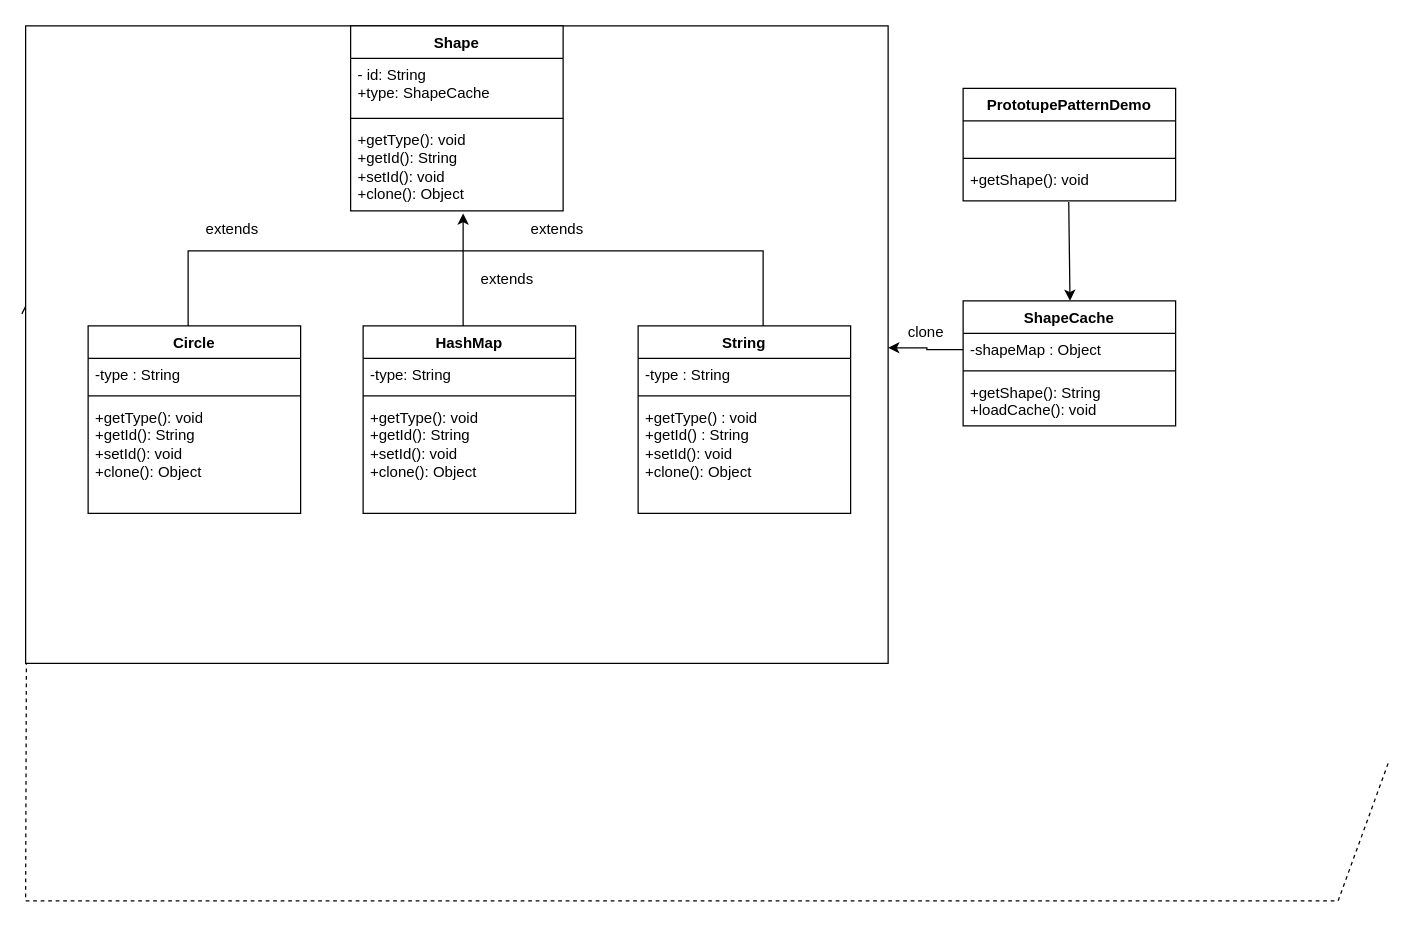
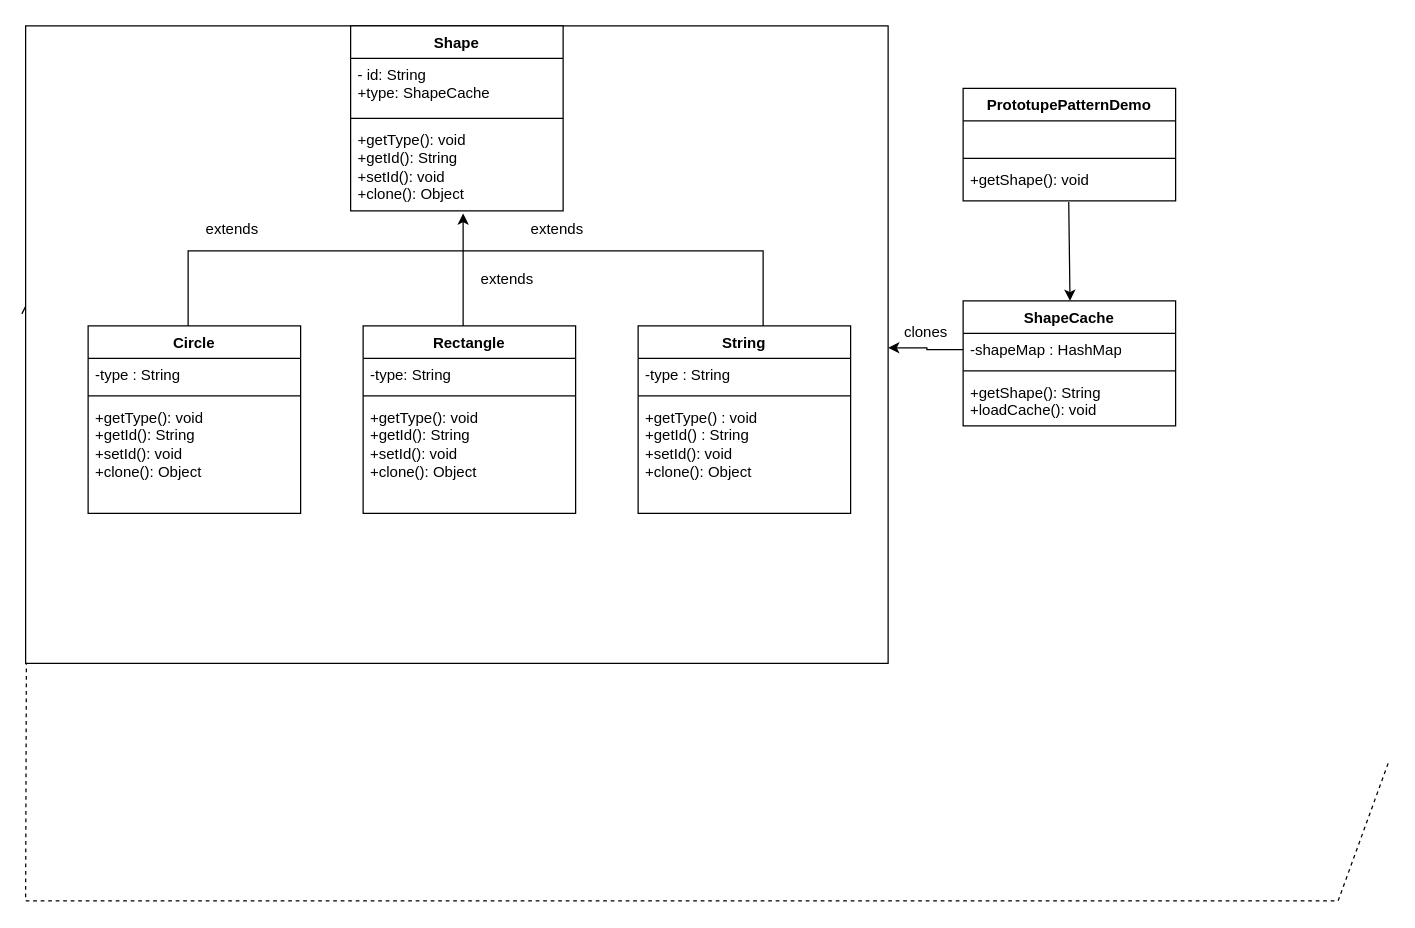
node "clone": label "clone" -> "clones"
node "HashMap": label "HashMap" -> "Rectangle"
node "-shapeMap : Object": label "-shapeMap : Object" -> "-shapeMap : HashMap"
